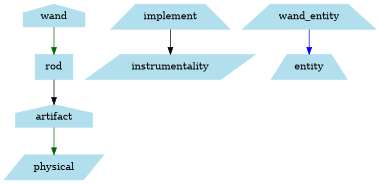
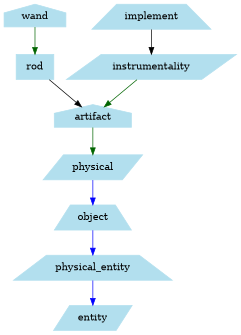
node "wand_entity": label "wand_entity" -> "physical_entity"
node "entity": shape trapezium -> parallelogram
edge "instrumentality" -> "artifact": added
node "object": added
